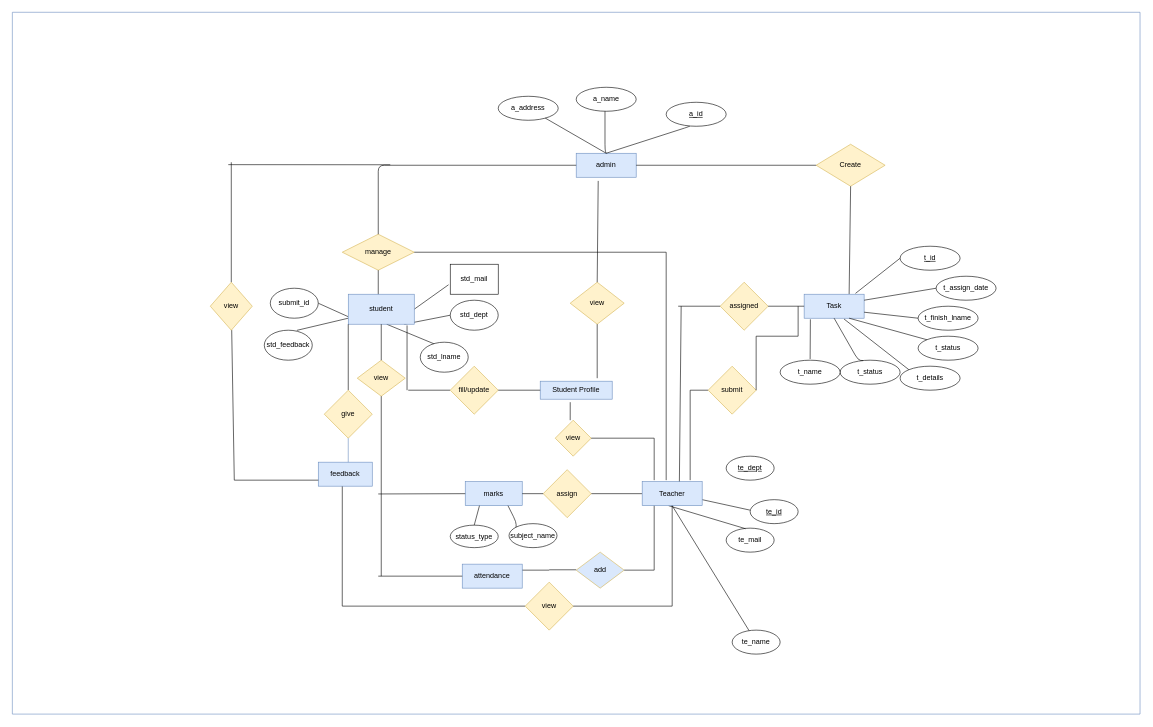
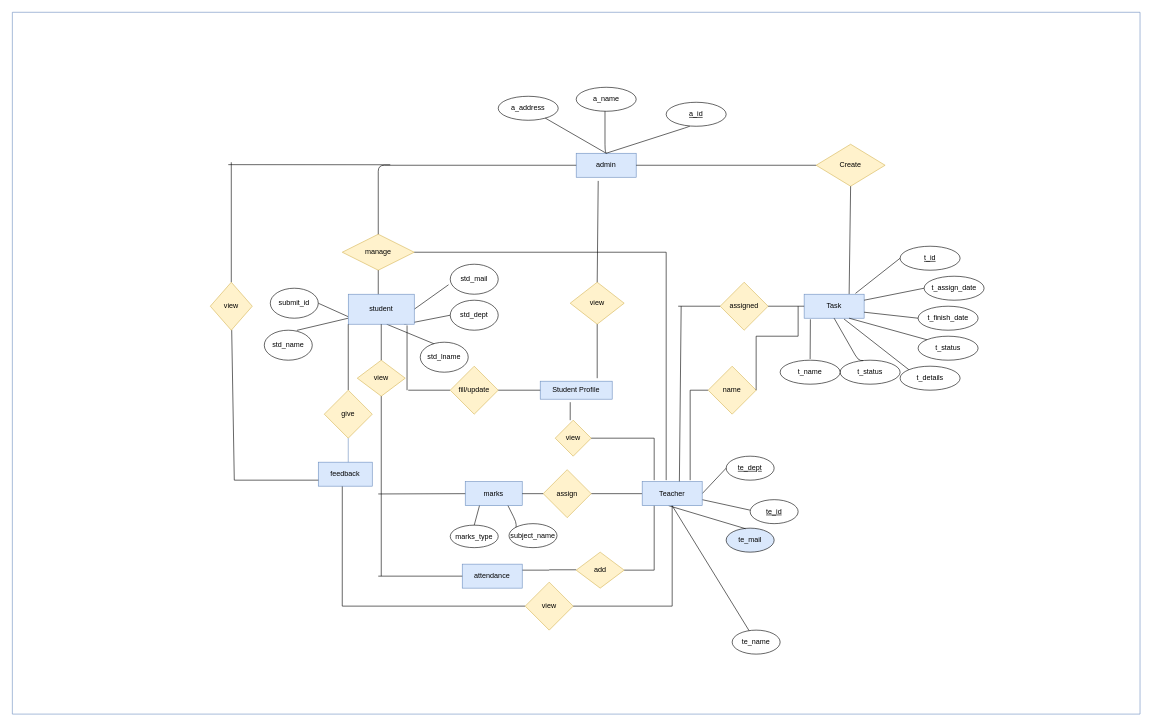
node "std_mail": shape rectangle -> ellipse
node "t_assign_date": moved (966, 288) -> (954, 288)
node "t_finish_lname": label "t_finish_lname" -> "t_finish_date"
node "std_feedback": label "std_feedback" -> "std_name"
node "submit": label "submit" -> "name"
edge "te_dept" -- "Teacher": added
node "status_type": label "status_type" -> "marks_type"
node "te_mail": fillcolor #ffffff -> #dae8fc
node "add": fillcolor #dae8fc -> #fff2cc
